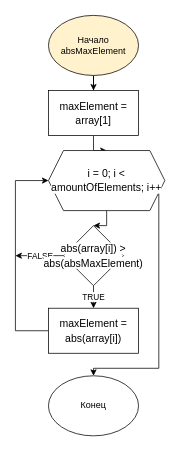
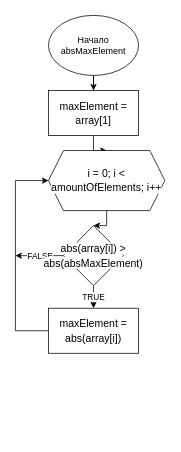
node "Начало absMaxElement": fillcolor #fff2cc -> #ffffff
edge "i = 0; i < amountOfElements; i++" -> "Конец": removed
node "Конец": removed
